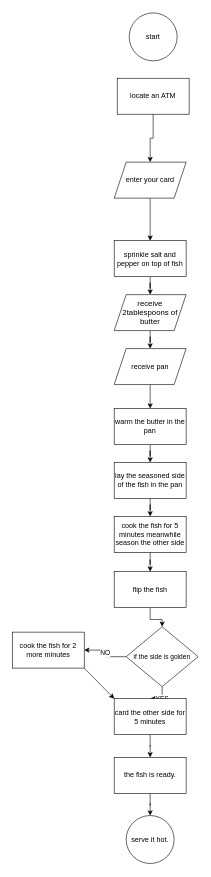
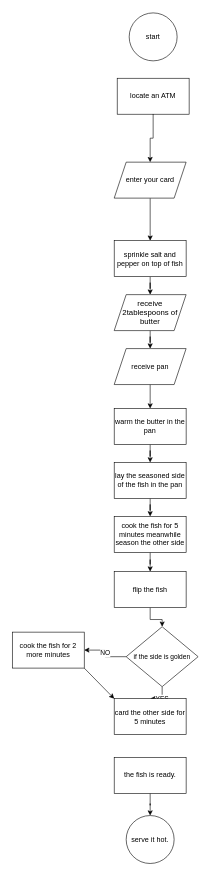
edge "card the other side for 5 minutes" -> "the fish is ready.": removed
